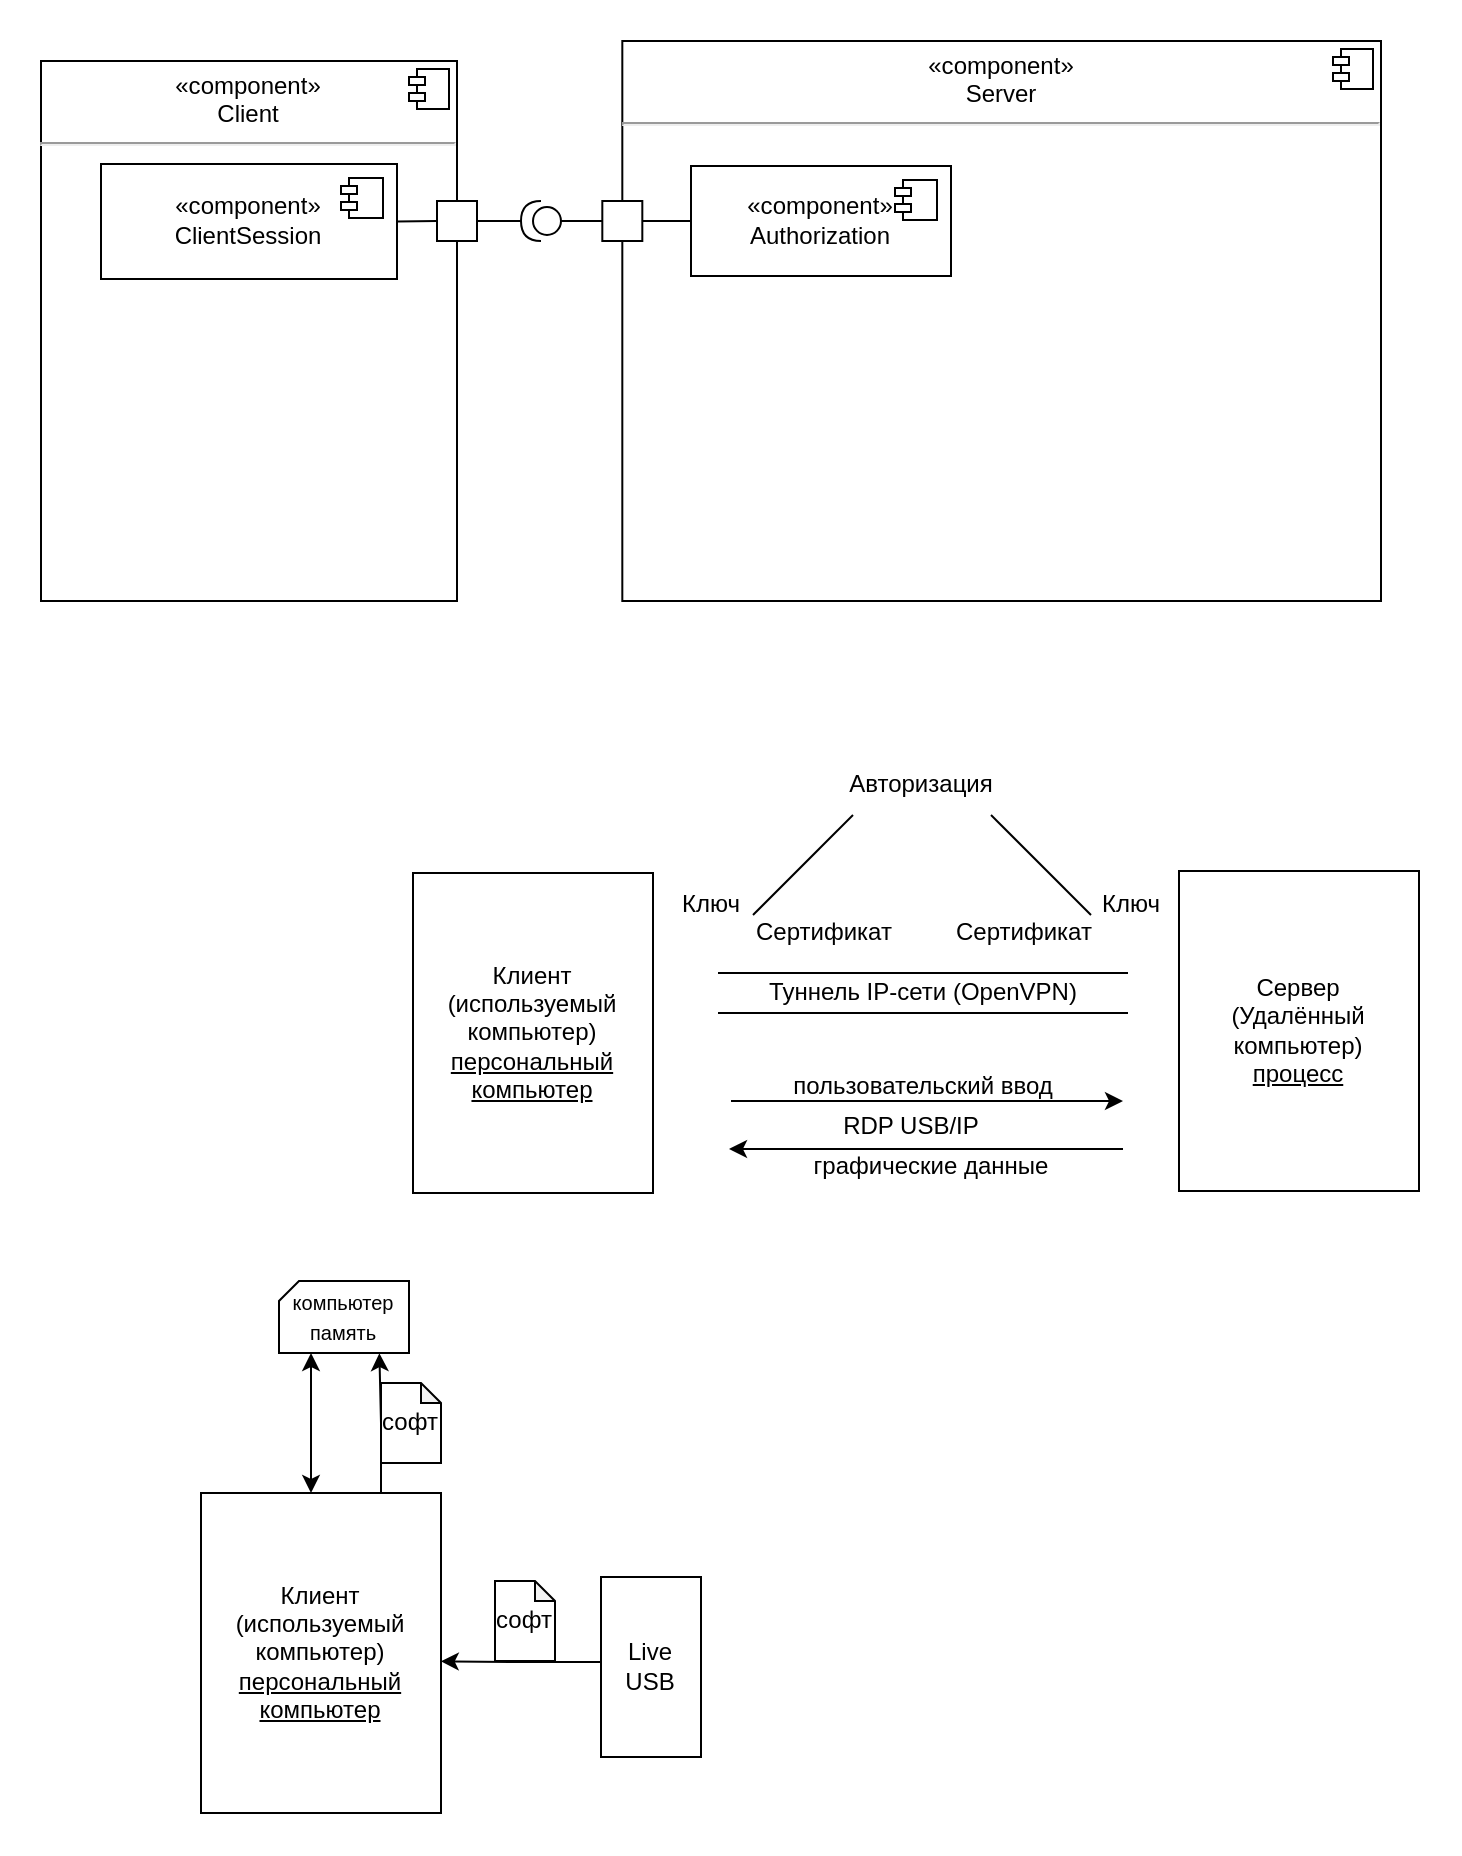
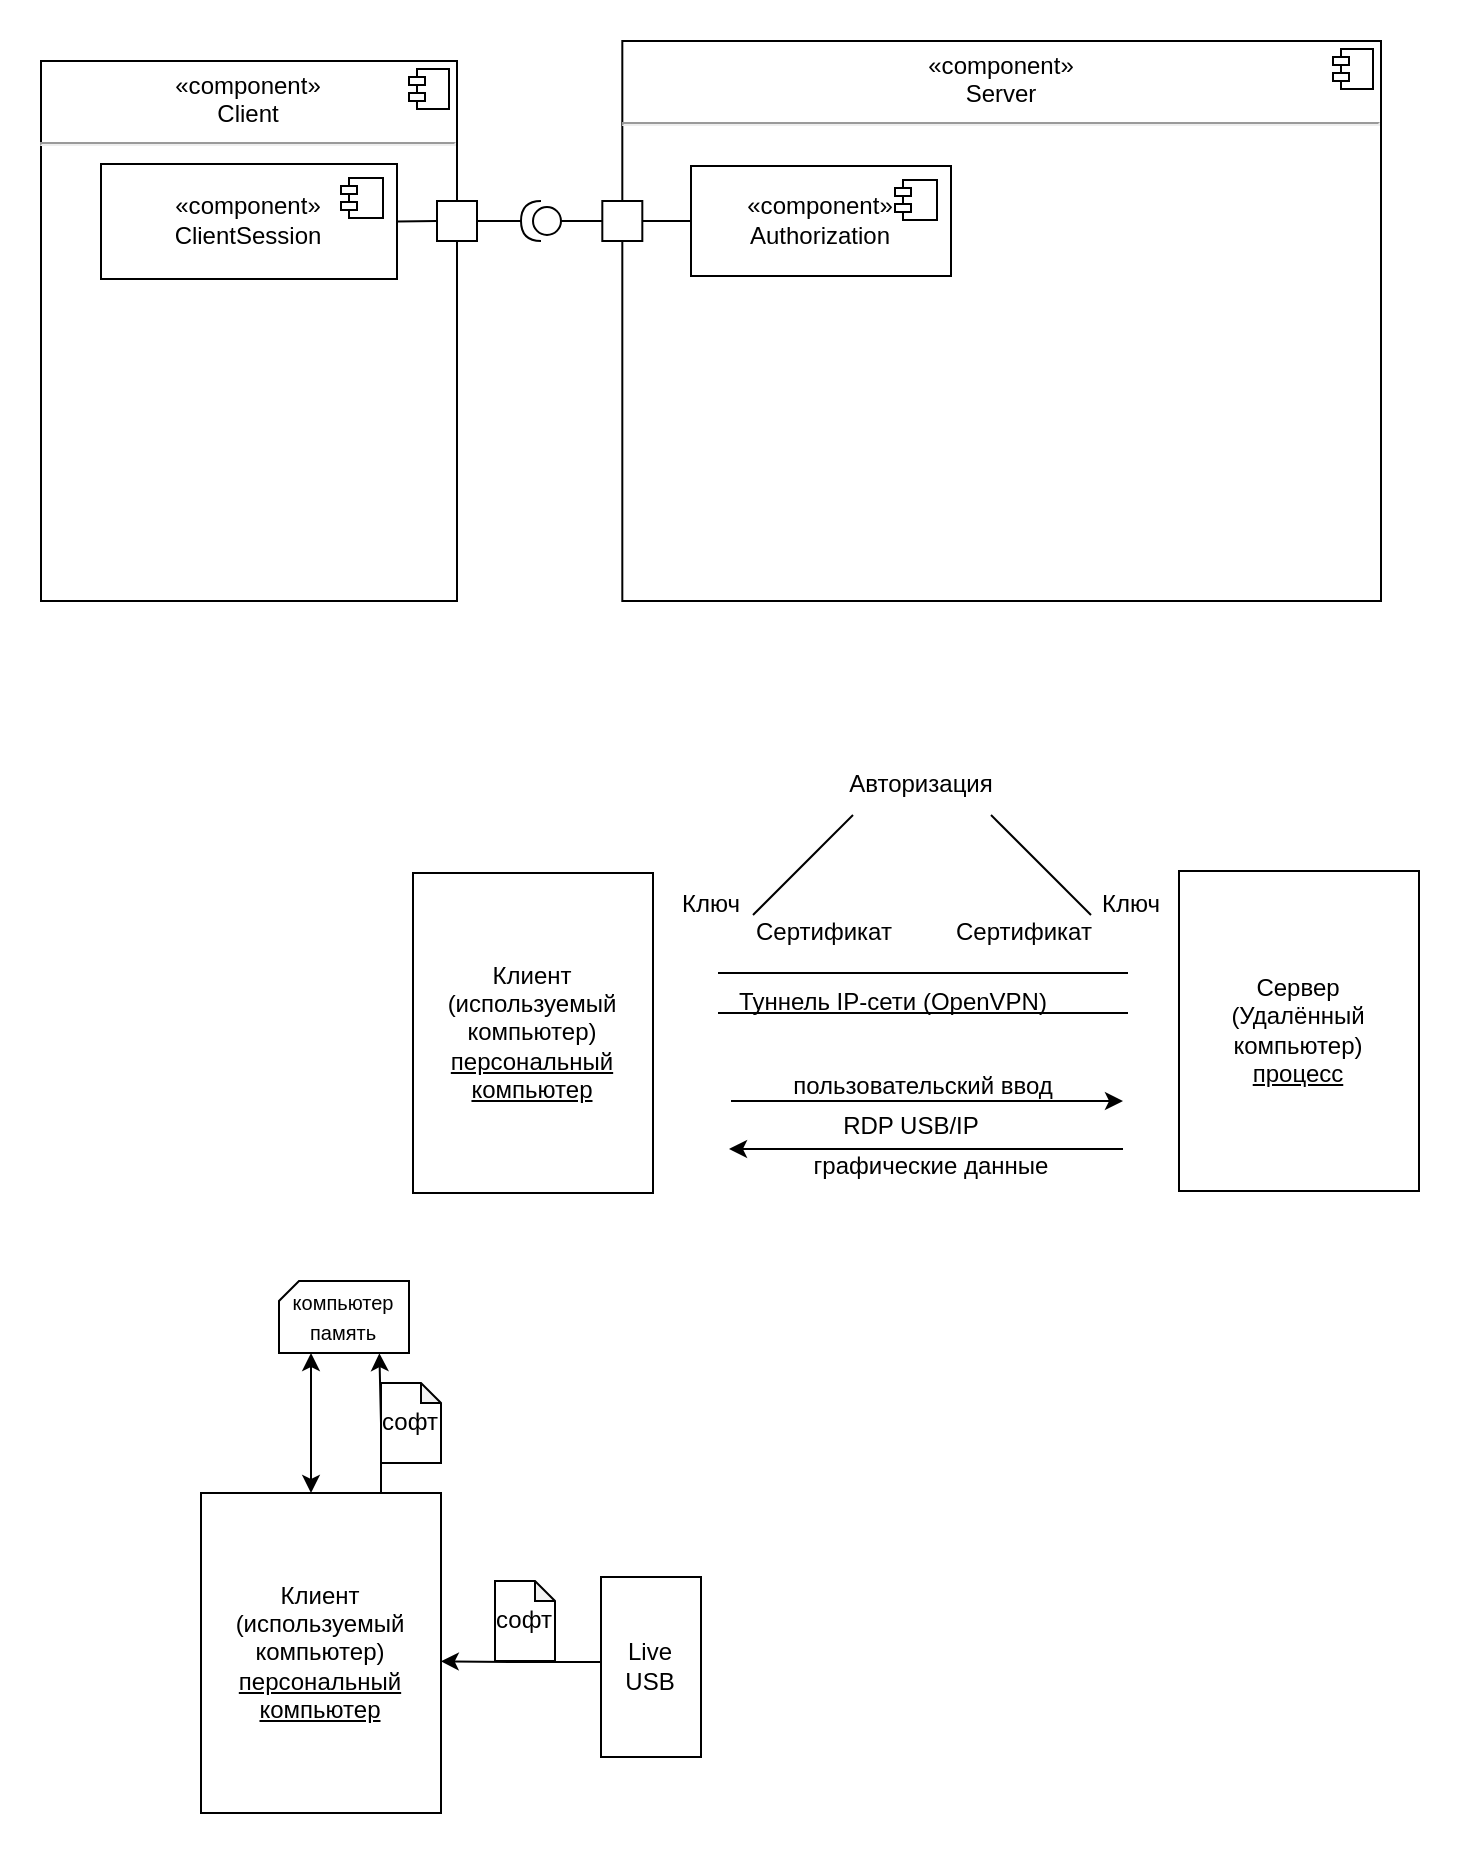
node "Туннель IP-сети (OpenVPN)": moved (923, 993) -> (893, 1003)
